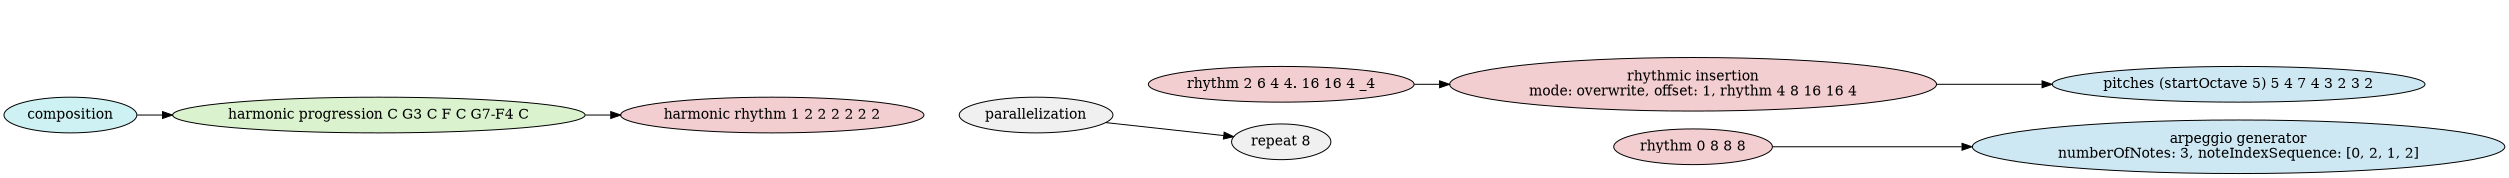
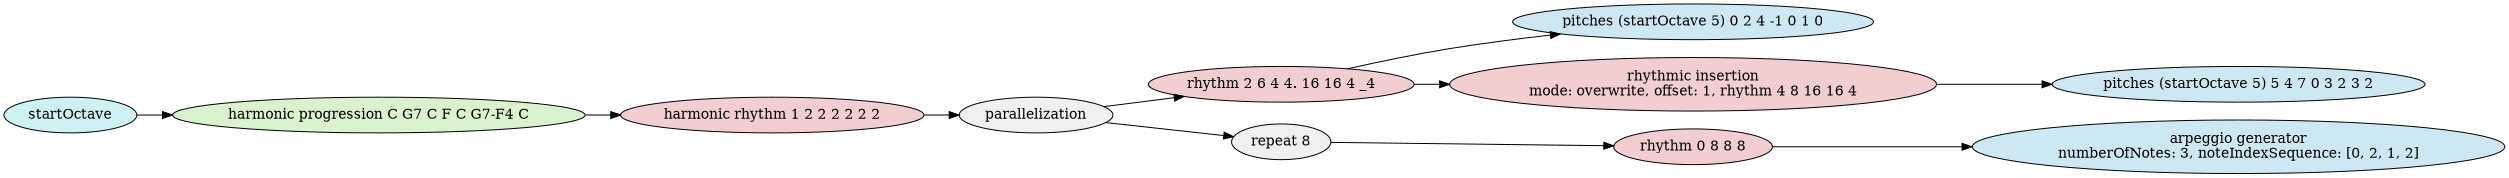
node "pitches (startOctave 5) 0 2 4 -1 0 1 0": added
node "pitches (startOctave 5) 5 4 7 4 3 2 3 2": label "pitches (startOctave 5) 5 4 7 4 3 2 3 2" -> "pitches (startOctave 5) 5 4 7 0 3 2 3 2"
edge "parallelization" -> "rhythm 2 6 4 4. 16 16 4 _4": added
node "composition": label "composition" -> "startOctave"
node "harmonic progression C G3 C F C G7-F4 C": label "harmonic progression C G3 C F C G7-F4 C" -> "harmonic progression C G7 C F C G7-F4 C"
edge "harmonic rhythm 1 2 2 2 2 2 2" -> "parallelization": added
edge "repeat 8" -> "rhythm 0 8 8 8": added
